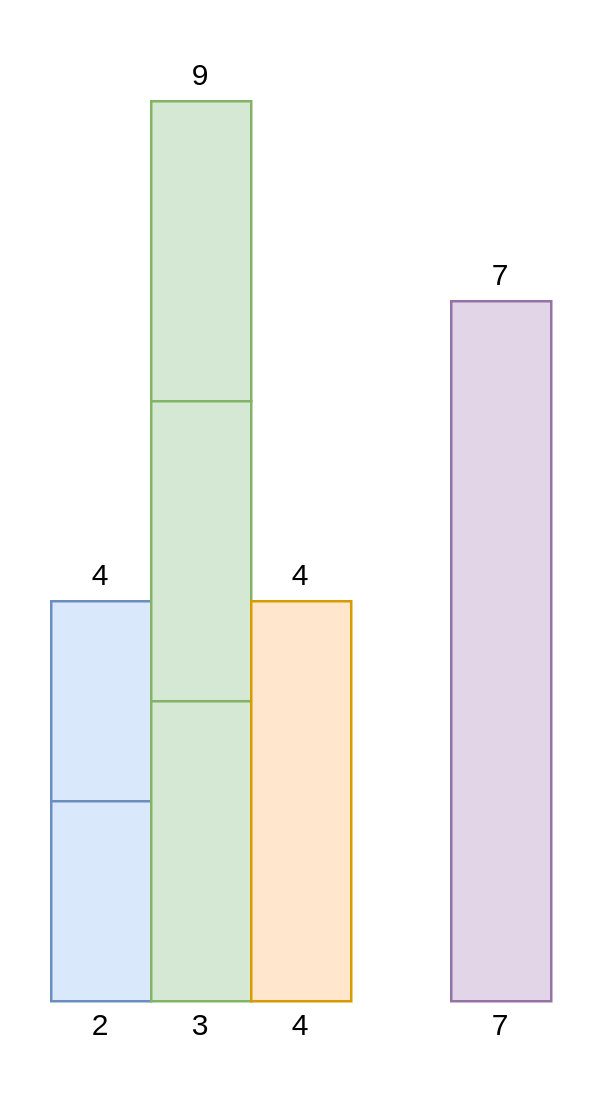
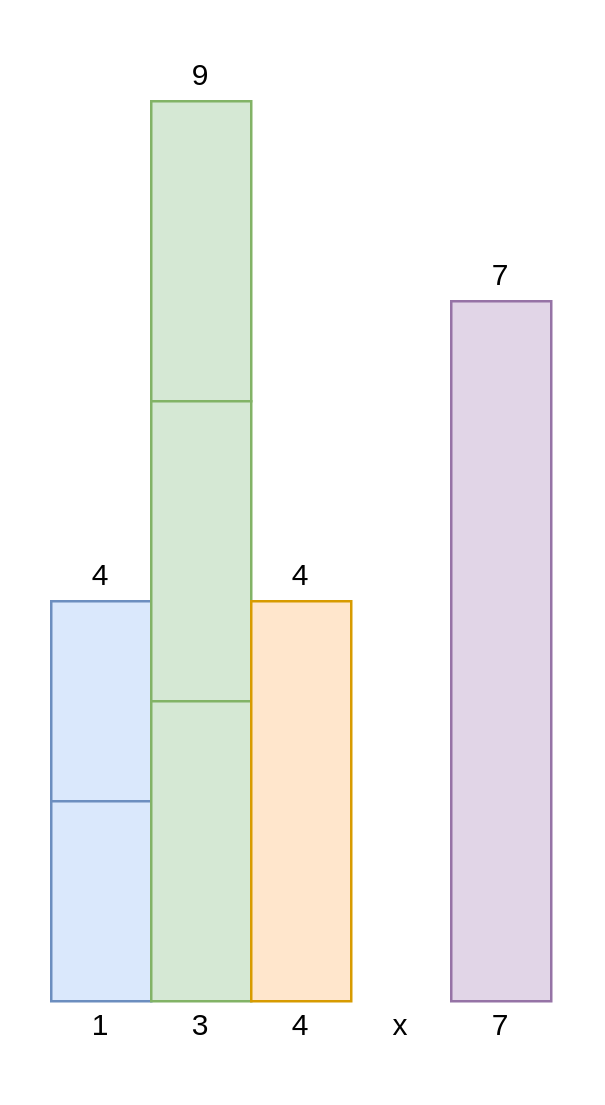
node "2": label "2" -> "1"
node "x": added
